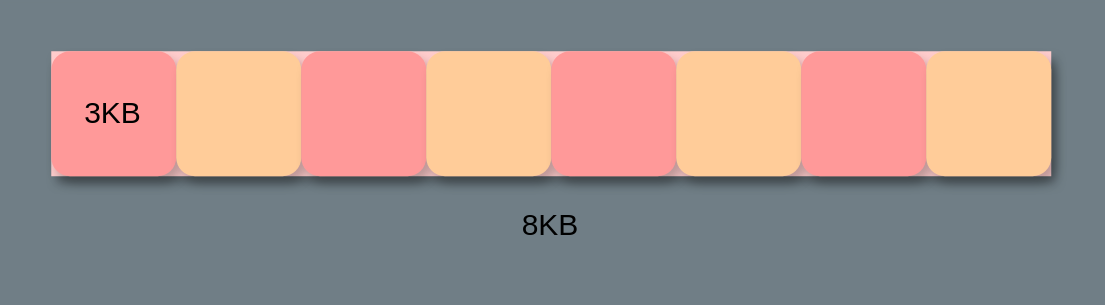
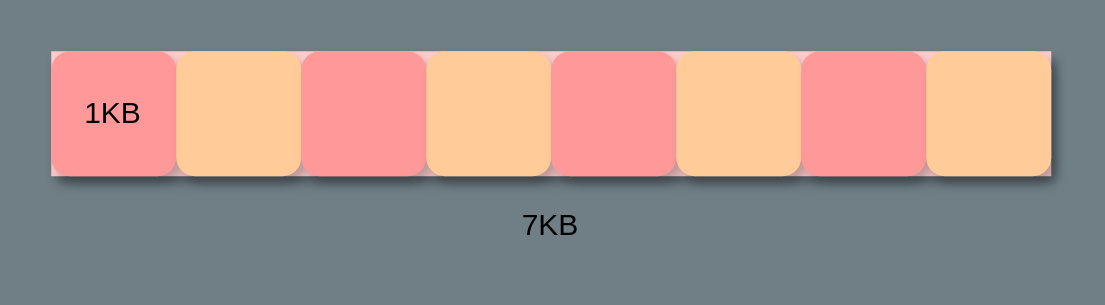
node "3KB": label "3KB" -> "1KB"
node "8KB": label "8KB" -> "7KB"
